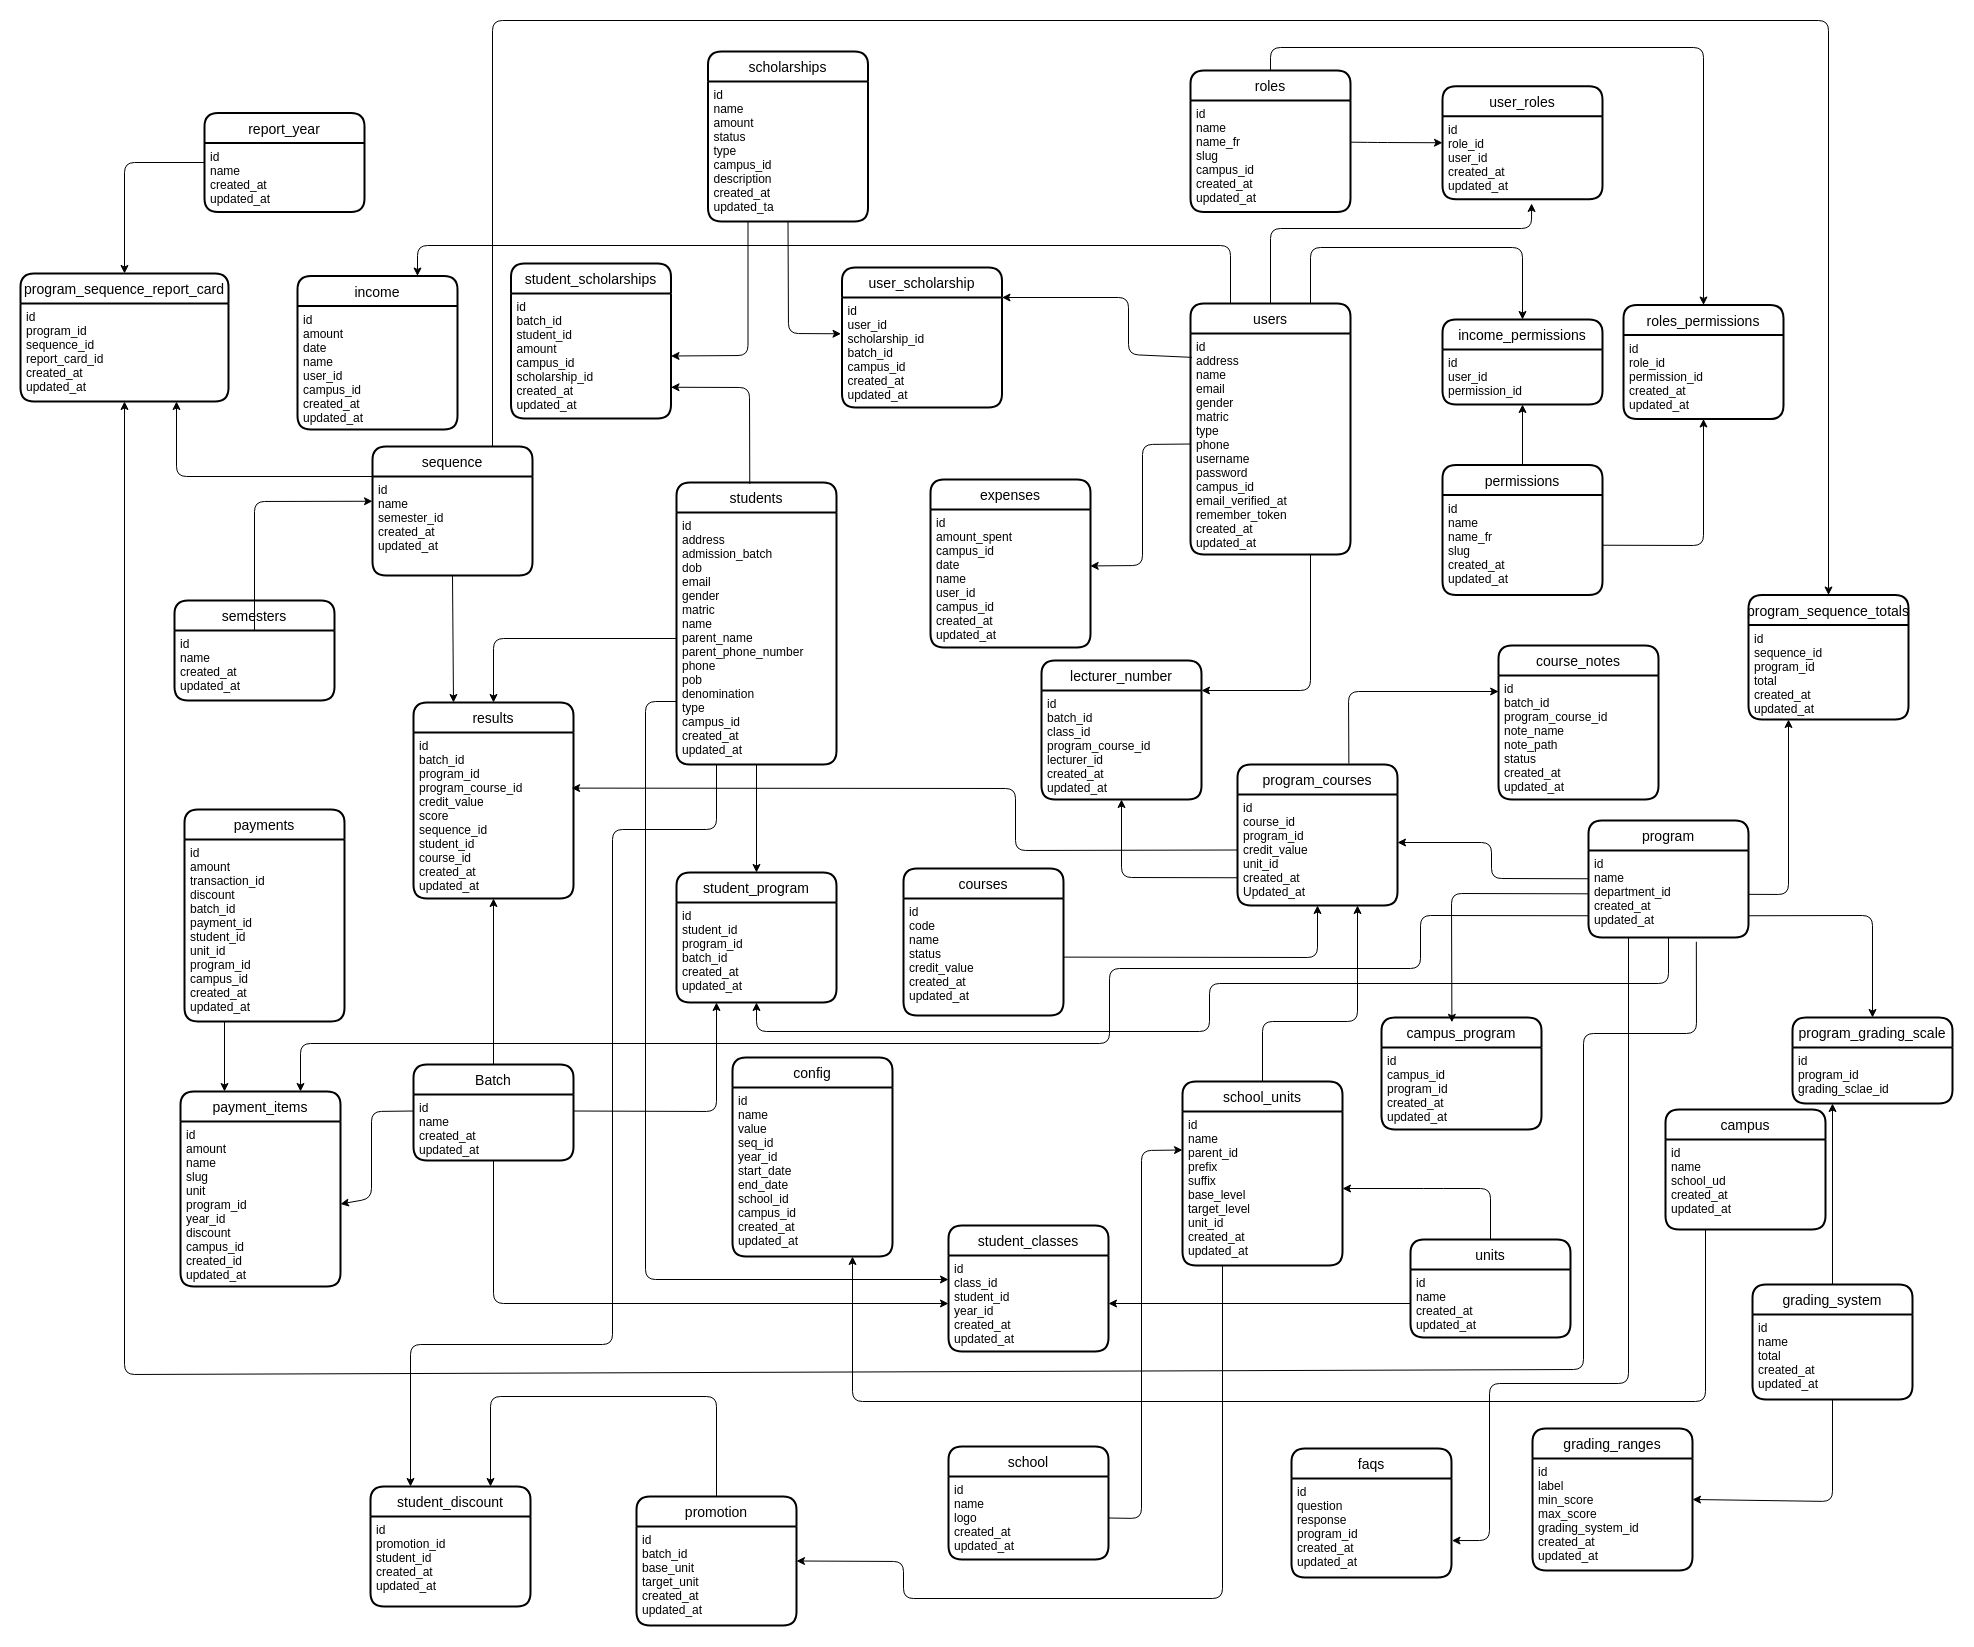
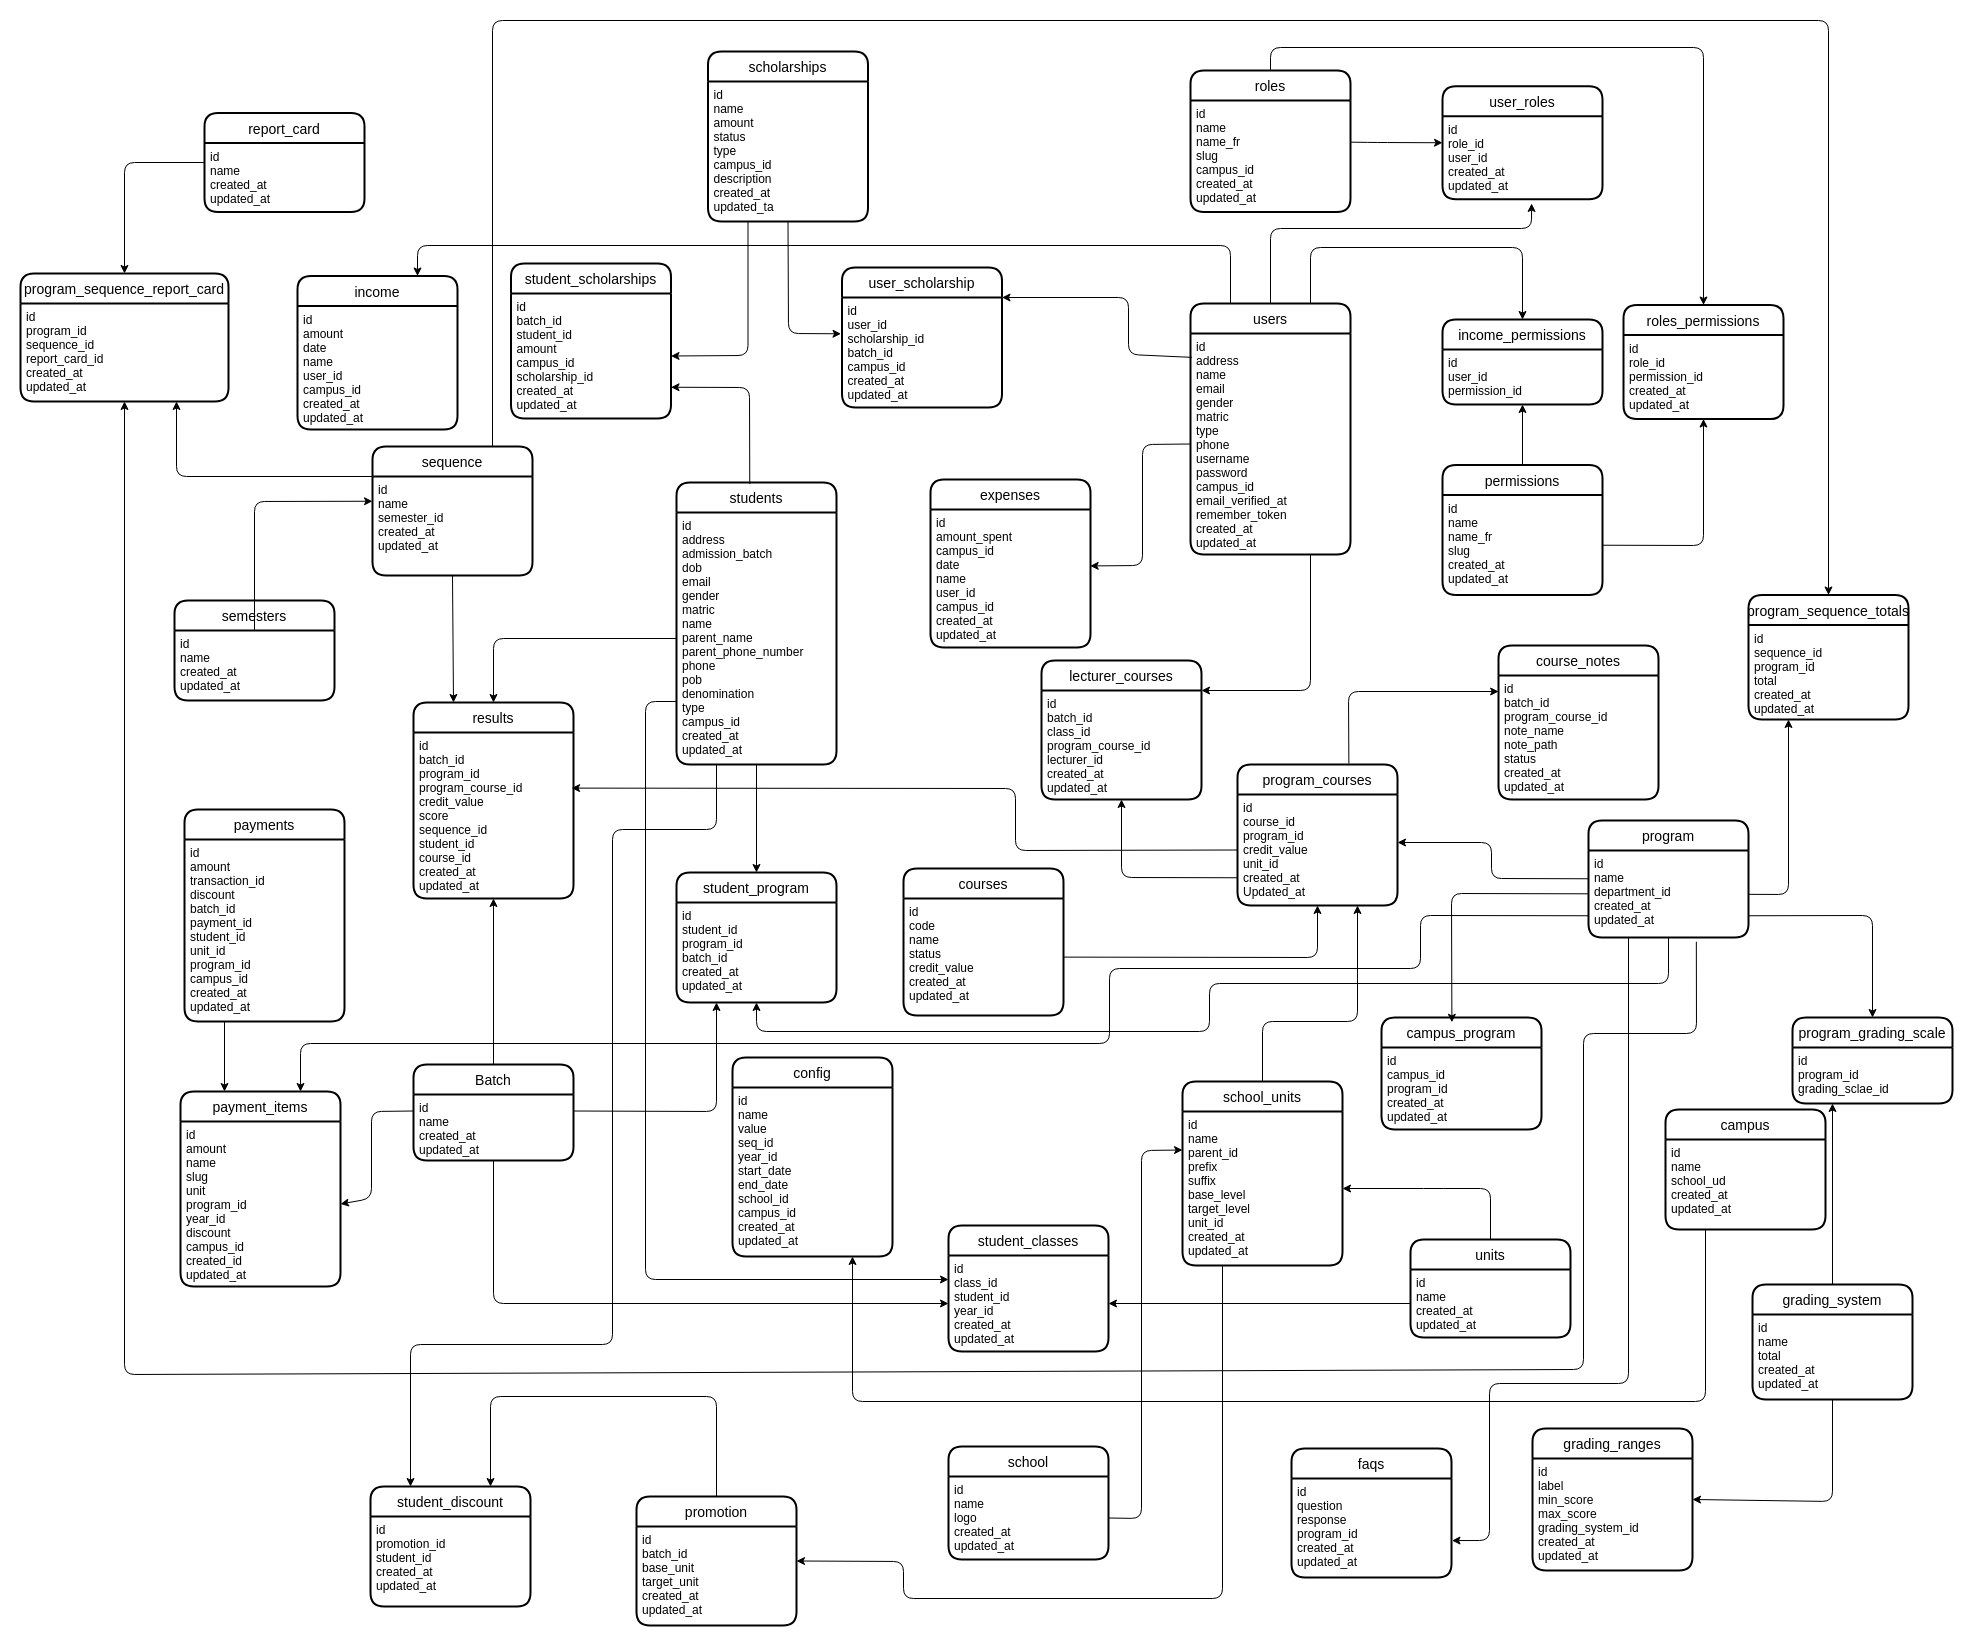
node "report_year": label "report_year" -> "report_card"
node "lecturer_number": label "lecturer_number" -> "lecturer_courses"
